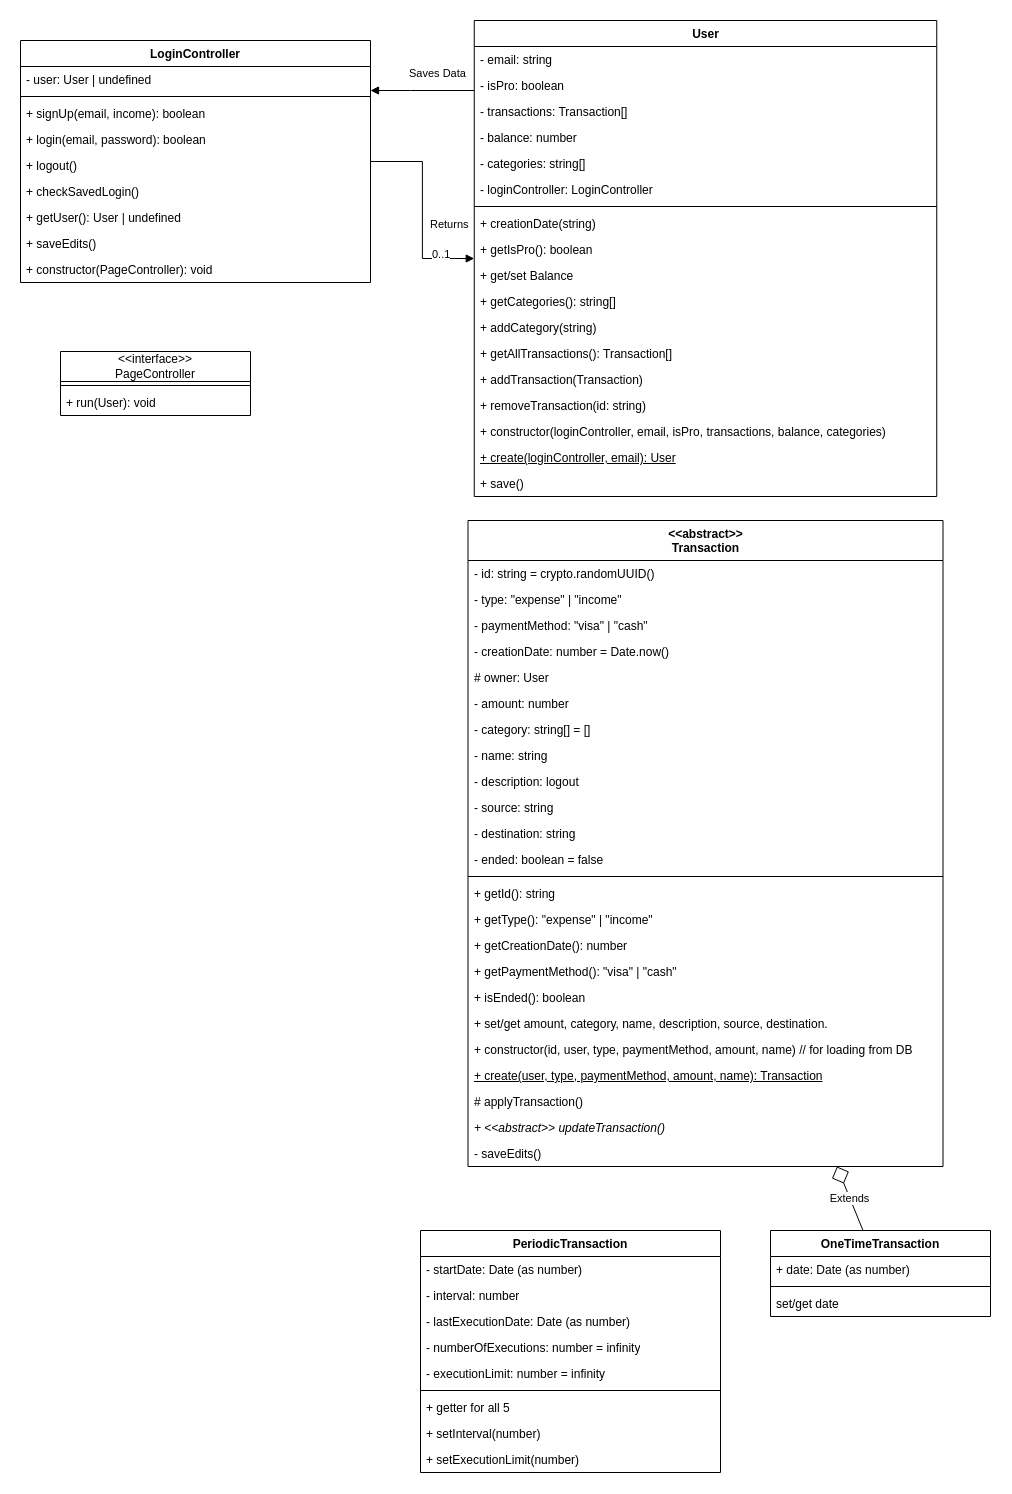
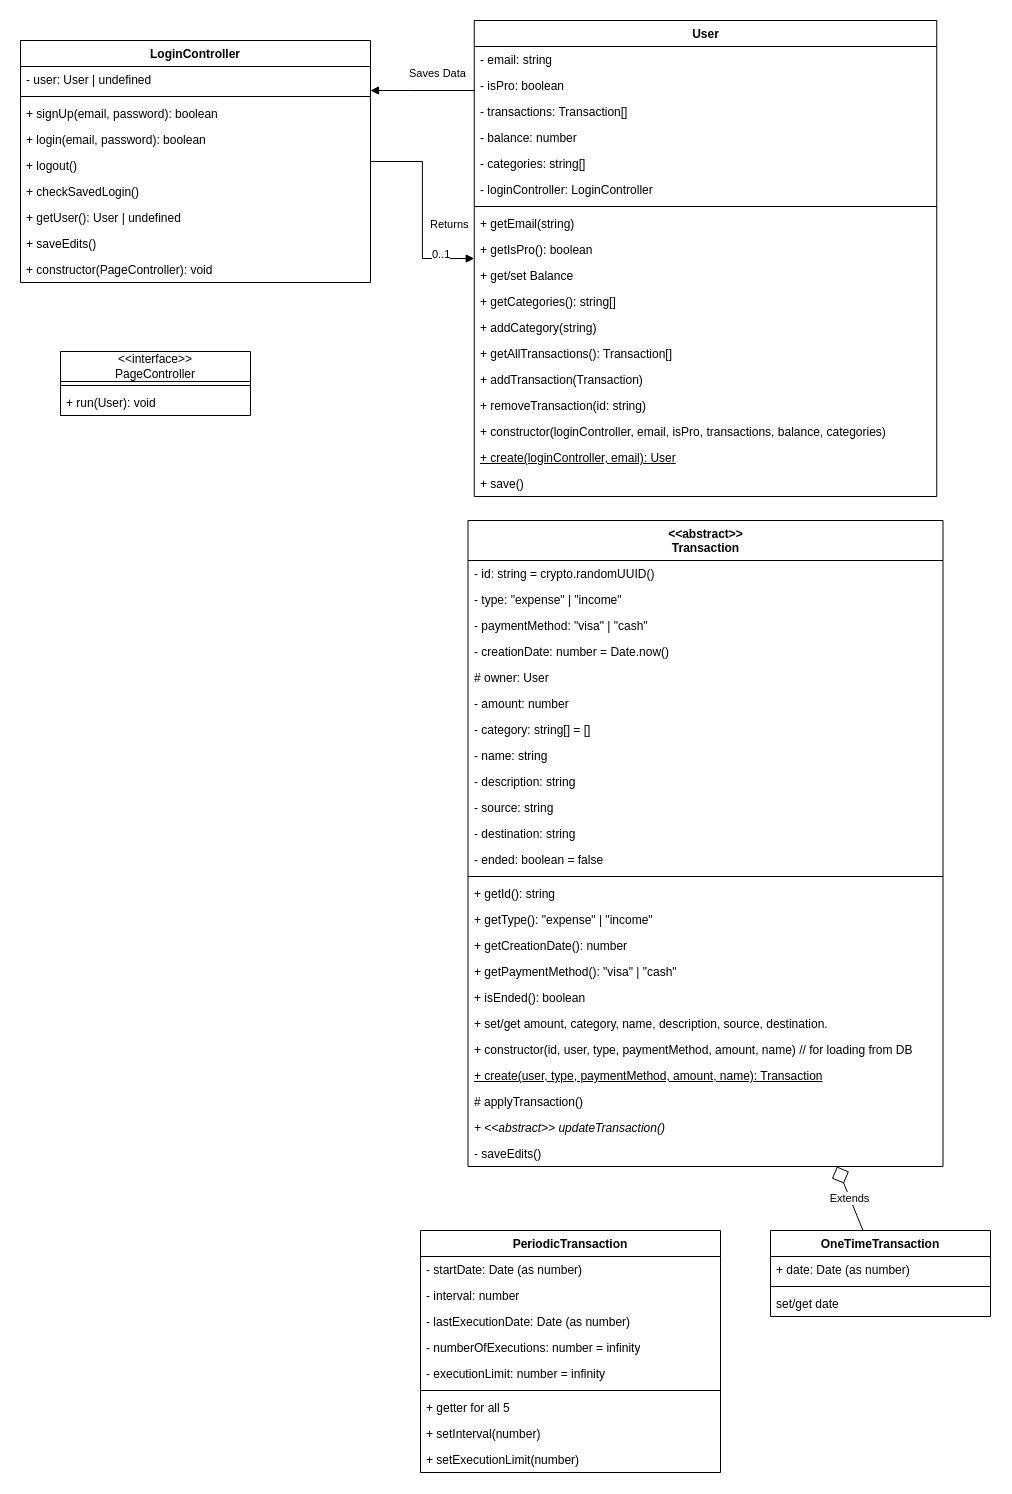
node "+ signUp(email, income): boolean": label "+ signUp(email, income): boolean" -> "+ signUp(email, password): boolean"
node "+ creationDate(string)": label "+ creationDate(string)" -> "+ getEmail(string)"
node "- description: logout": label "- description: logout" -> "- description: string"
